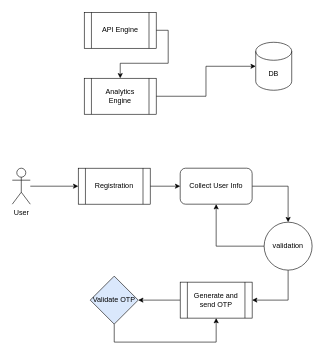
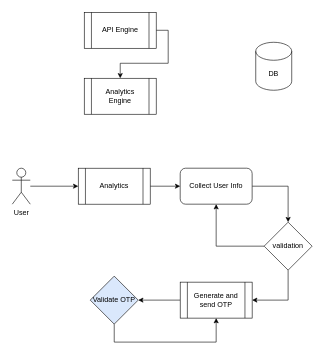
edge "Analytics Engine" -> "DB": removed
node "Registration": label "Registration" -> "Analytics"
node "validation": shape ellipse -> diamond
